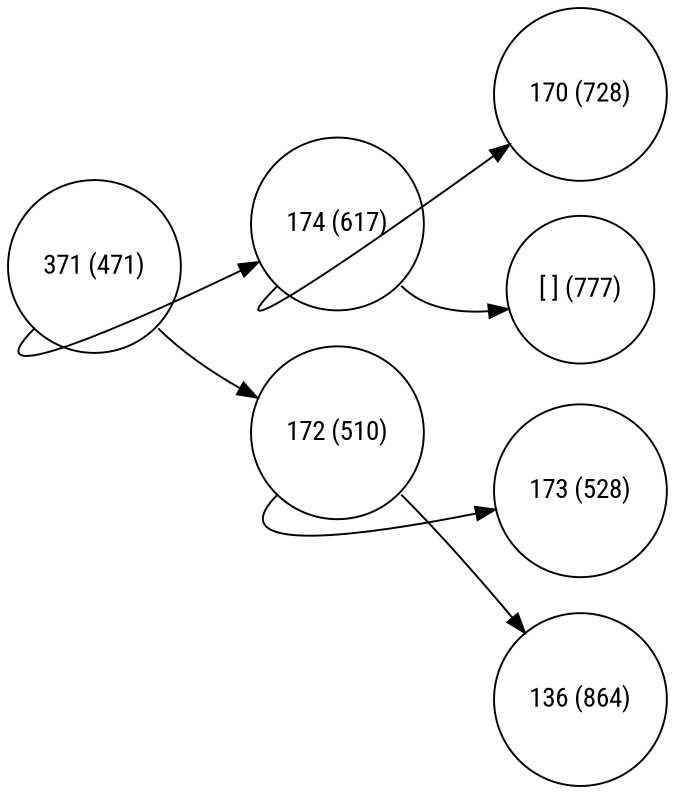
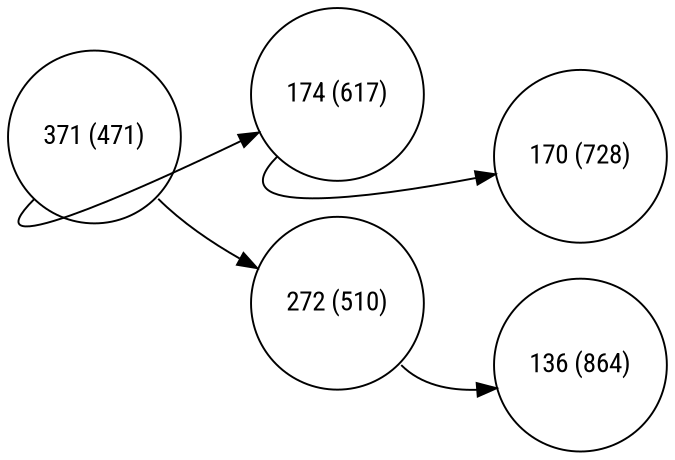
node "[ ] (777)": removed
node "172 (510)": label "172 (510)" -> "272 (510)"
node "173 (528)": removed
